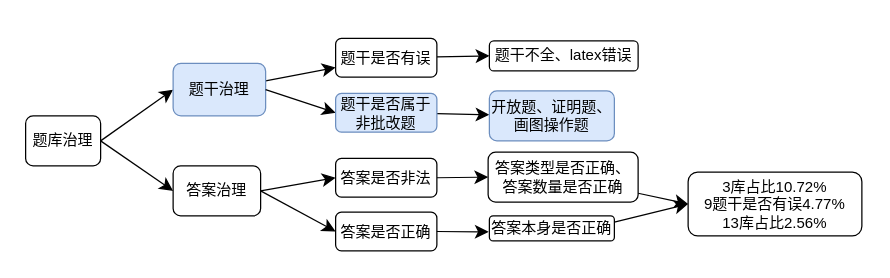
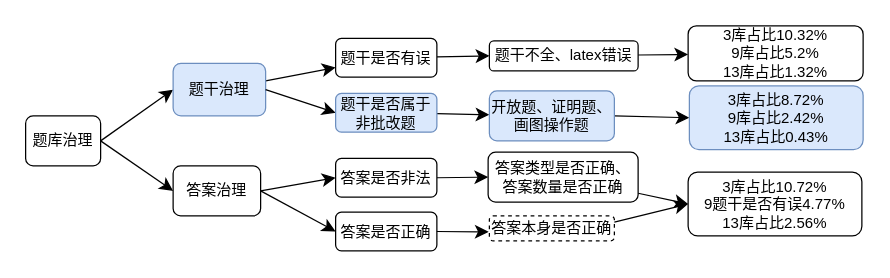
node "3库占比10.32% 9库占比5.2% 13库占比1.32%": added
edge "题干不全、latex错误" -> "3库占比10.32% 9库占比5.2% 13库占比1.32%": added
edge "开放题、证明题、画图操作题" -> "3库占比8.72% 9库占比2.42% 13库占比0.43%": added
node "3库占比8.72% 9库占比2.42% 13库占比0.43%": added
node "答案本身是否正确": style solid -> dashed
